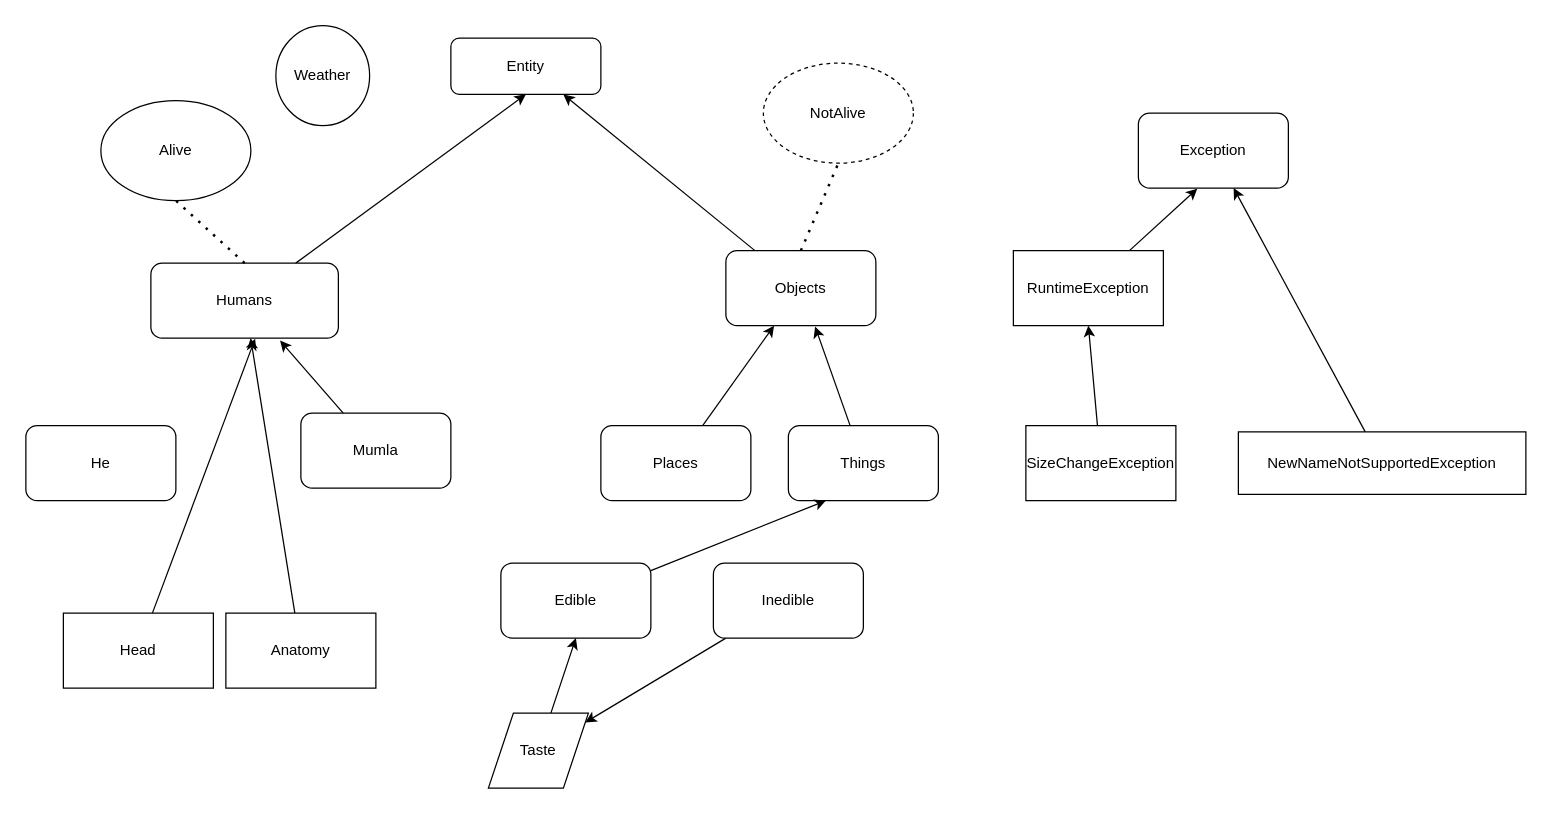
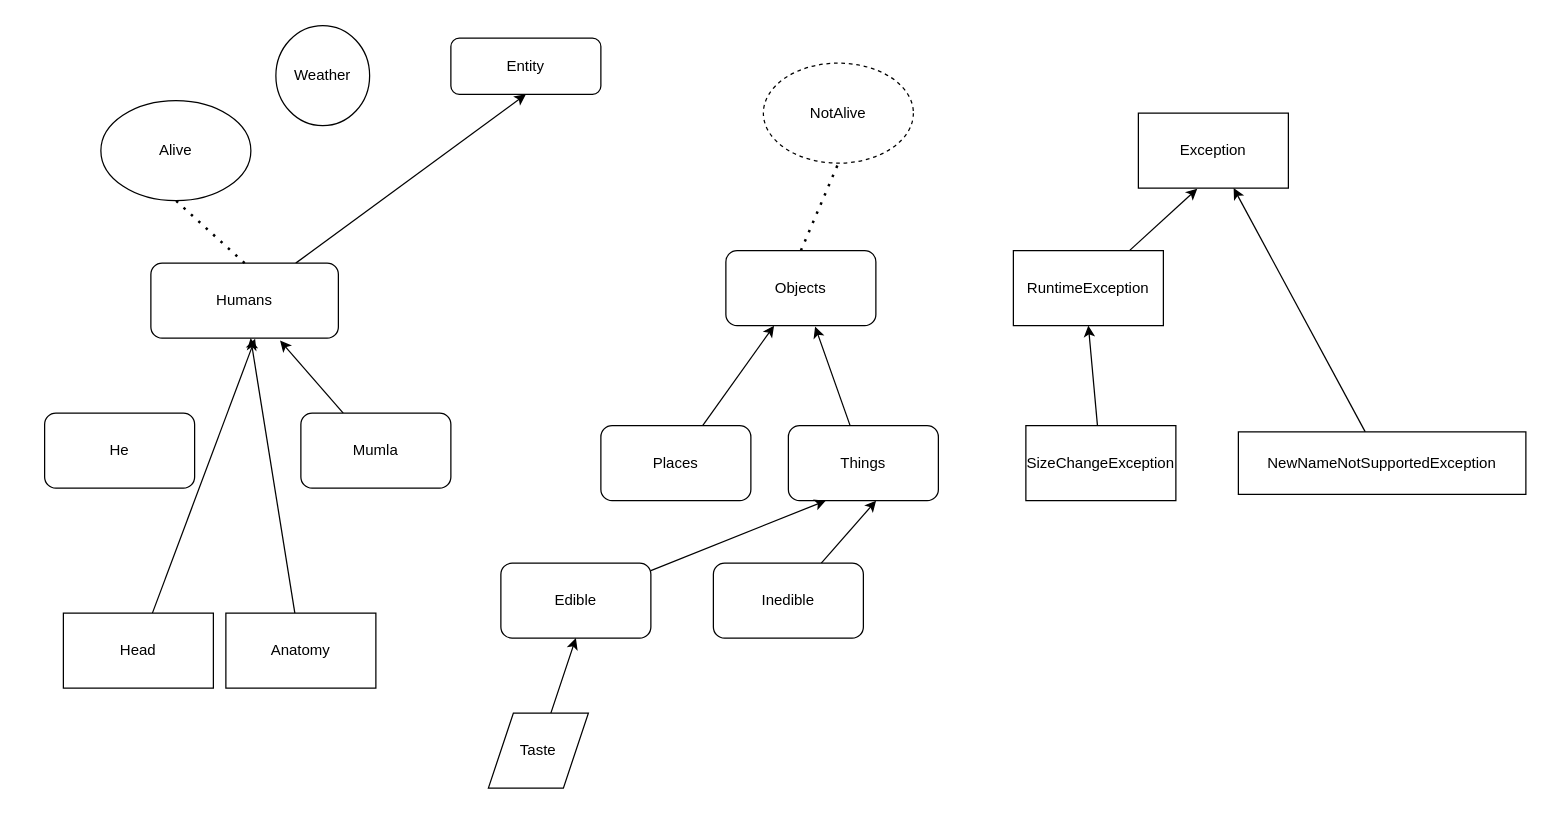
node "Exception": shape rounded rectangle -> rectangle
edge "Objects" -> "Entity": removed
node "He": moved (101, 463) -> (119, 451)
edge "Inedible" -> "Taste": now "Inedible" -> "Things"
